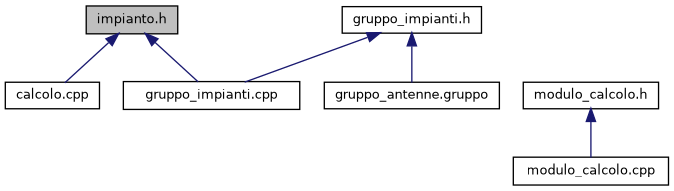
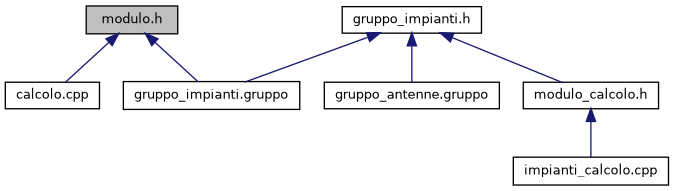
node "impianto.h": label "impianto.h" -> "modulo.h"
edge "modulo_calcolo.h" -> "gruppo_impianti.h": added
node "gruppo_impianti.cpp": label "gruppo_impianti.cpp" -> "gruppo_impianti.gruppo"
node "modulo_calcolo.cpp": label "modulo_calcolo.cpp" -> "impianti_calcolo.cpp"
